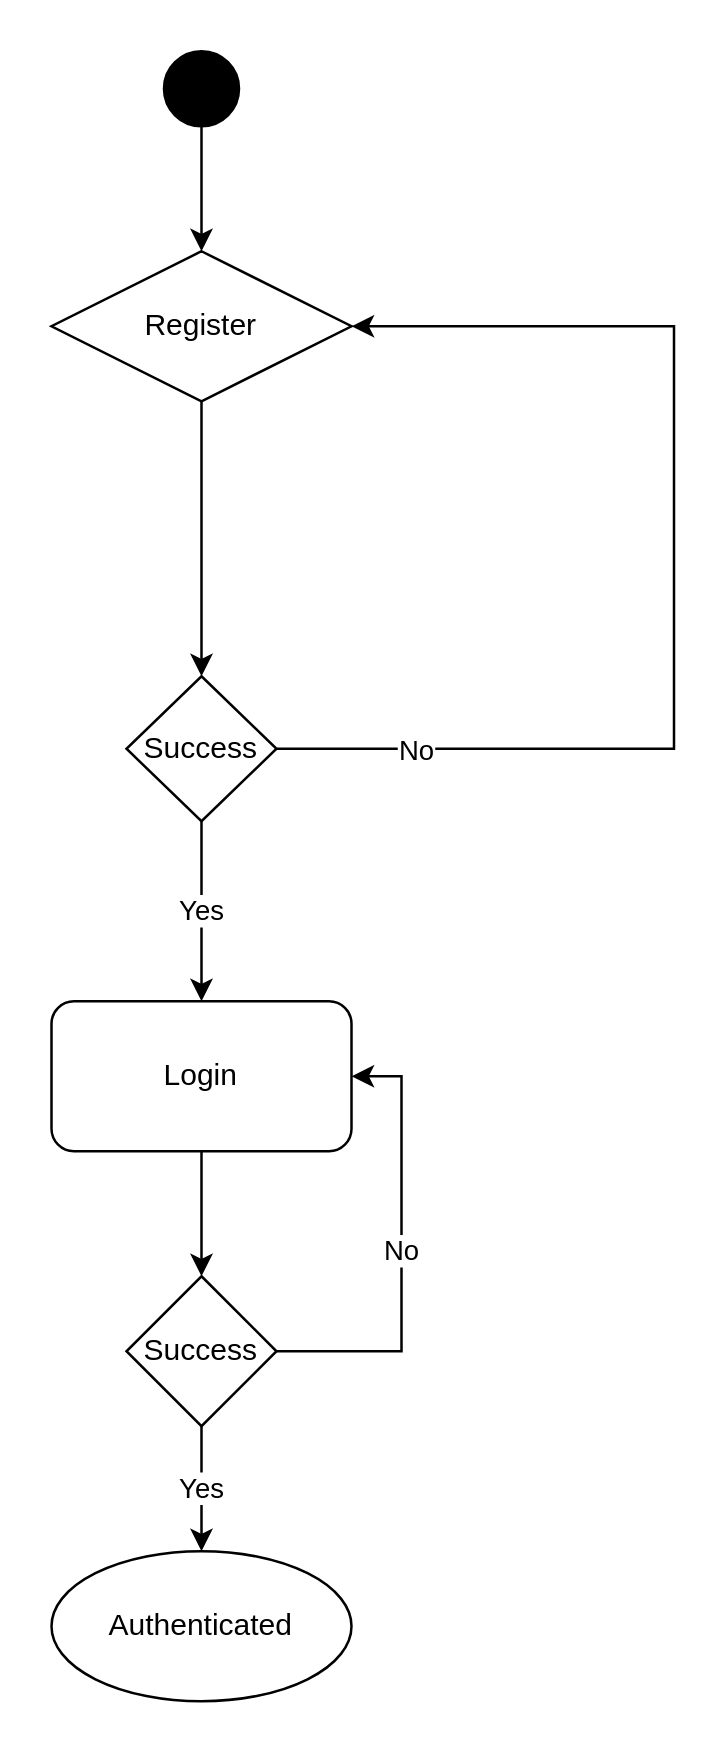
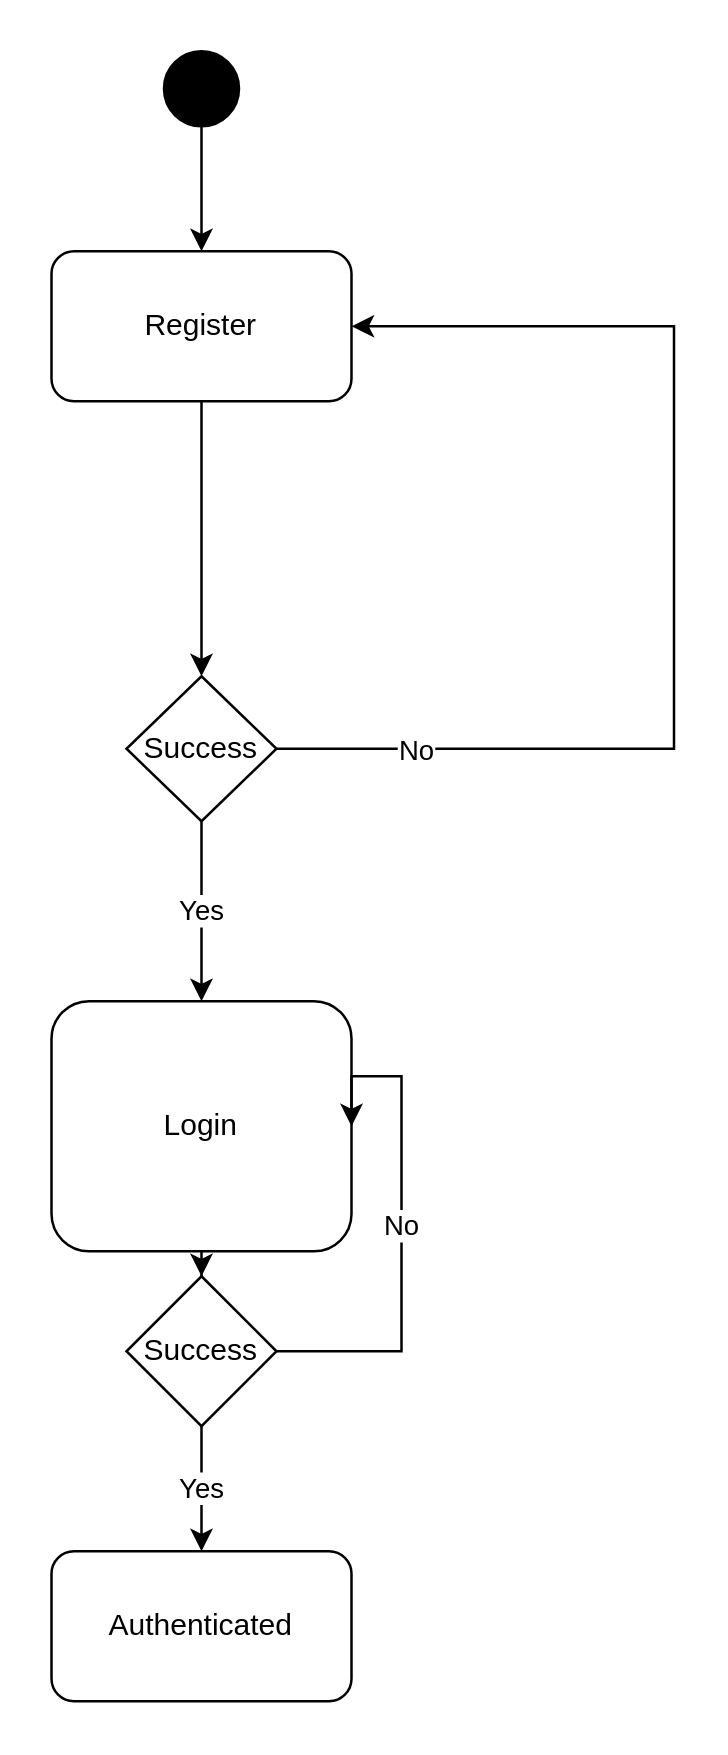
node "Register": shape diamond -> rounded rectangle
node "Login": size 300x150 -> 300x250
node "Authenticated": shape ellipse -> rounded rectangle
